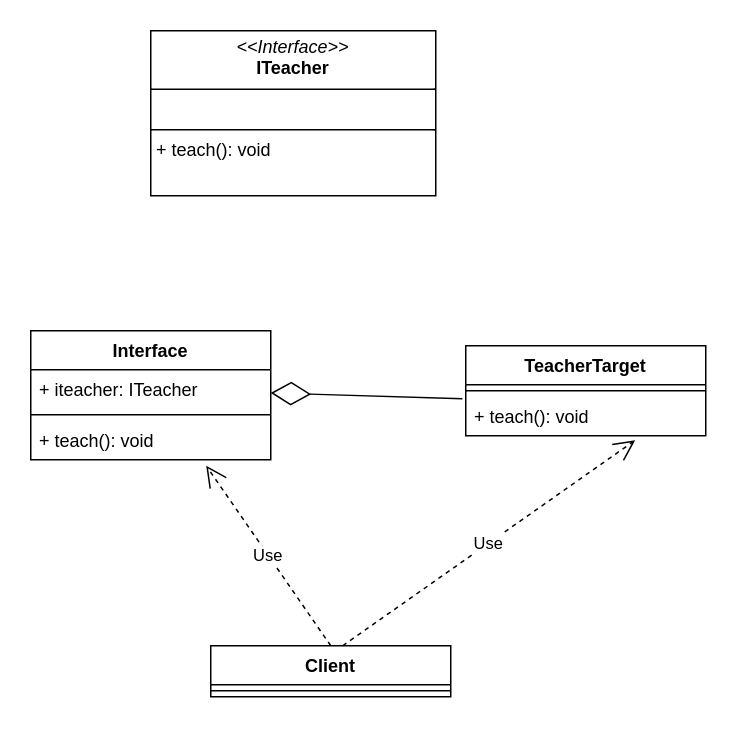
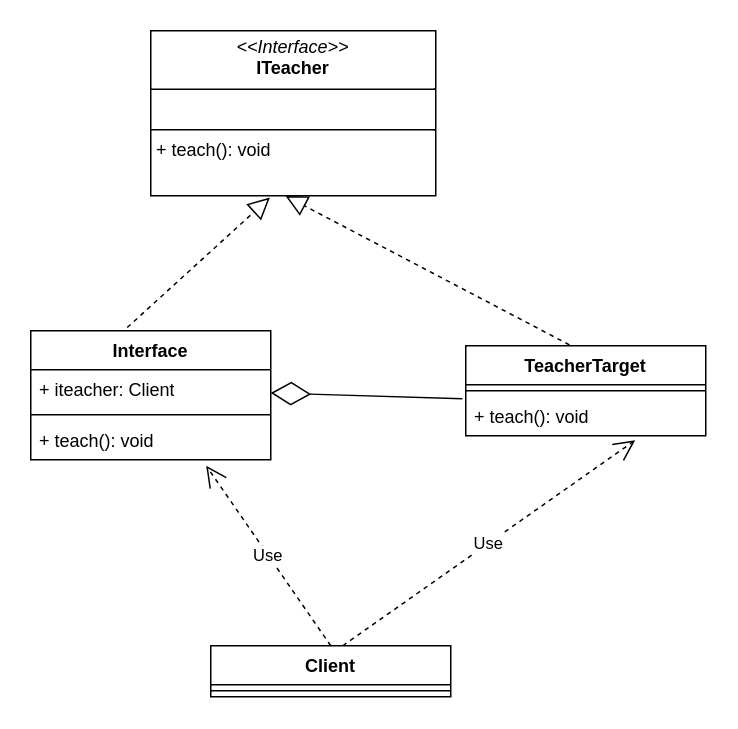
edge "Interface" -> "<<Interface>> ITeacher + teach(): void": added
edge "TeacherTarget" -> "<<Interface>> ITeacher + teach(): void": added
node "+ iteacher: ITeacher": label "+ iteacher: ITeacher" -> "+ iteacher: Client"
